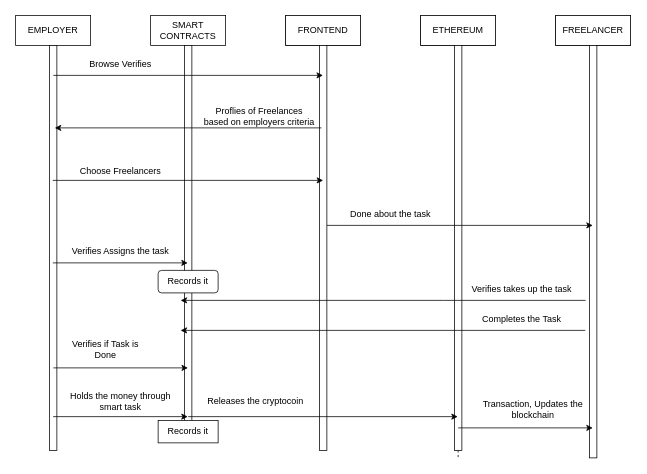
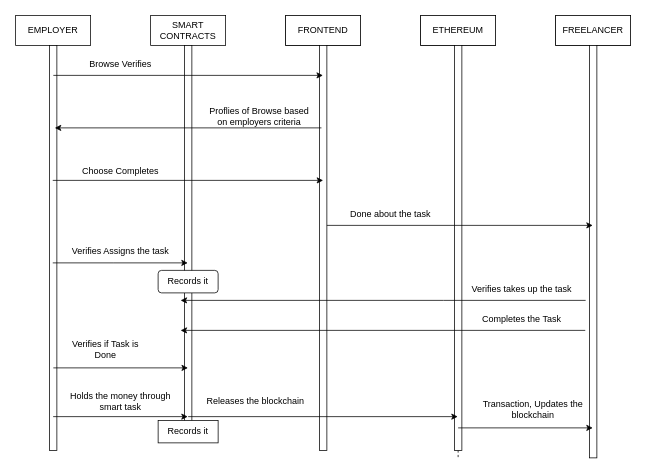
node "Proflies of Freelances based on employers criteria": label "Proflies of Freelances based on employers criteria" -> "Proflies of Browse based on employers criteria"
node "Choose Freelancers": label "Choose Freelancers" -> "Choose Completes"
node "Releases the cryptocoin": label "Releases the cryptocoin" -> "Releases the blockchain"
